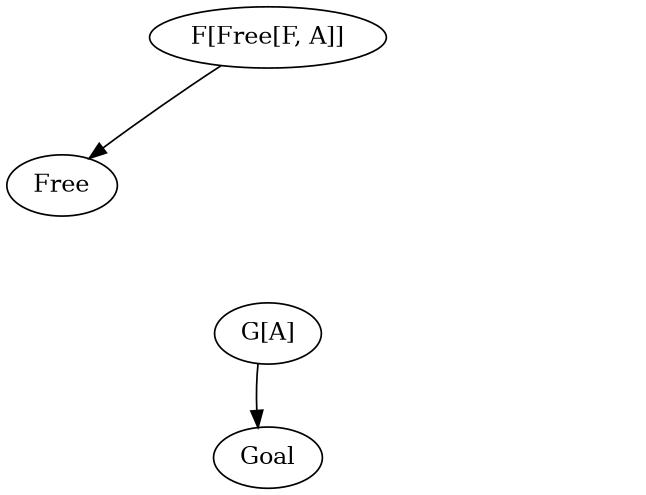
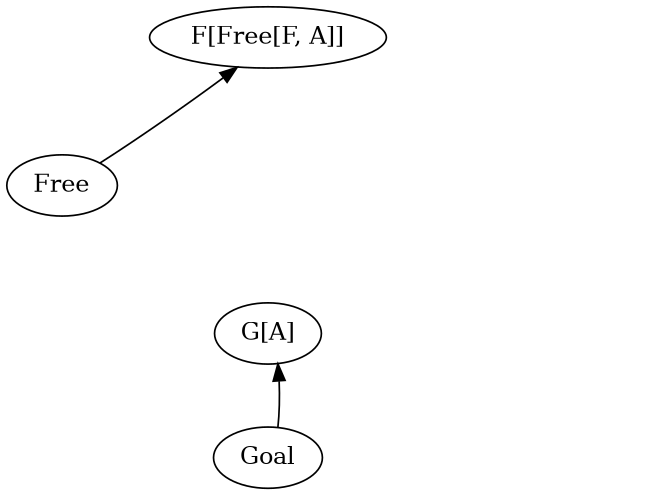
edge "F[Free[F, A]]" -> "Free": reversed
edge "G[A]" -> "Goal": reversed
